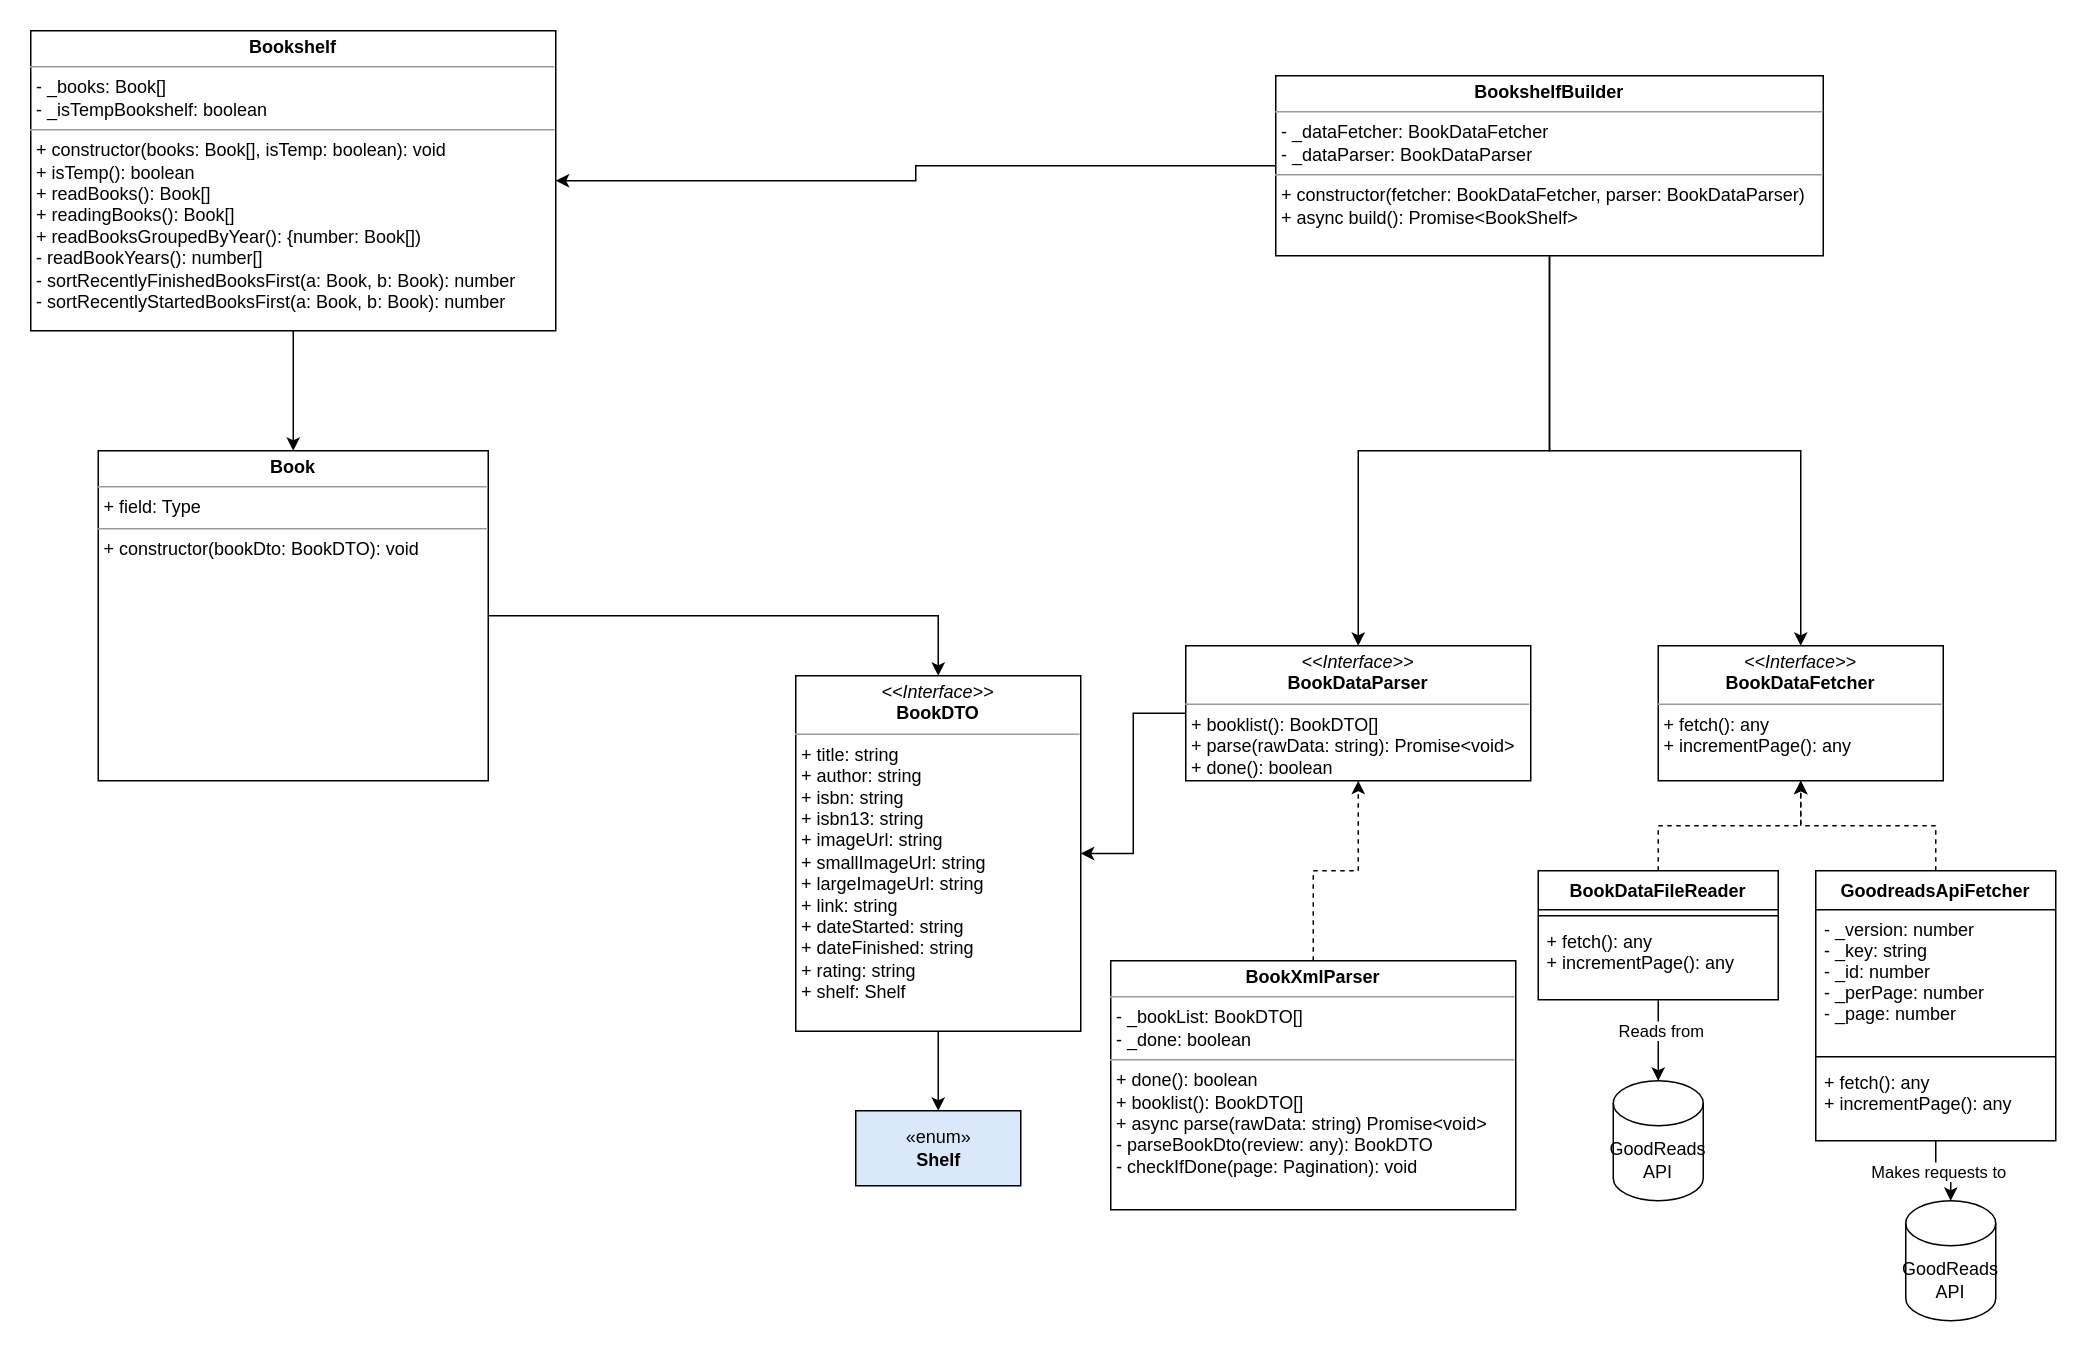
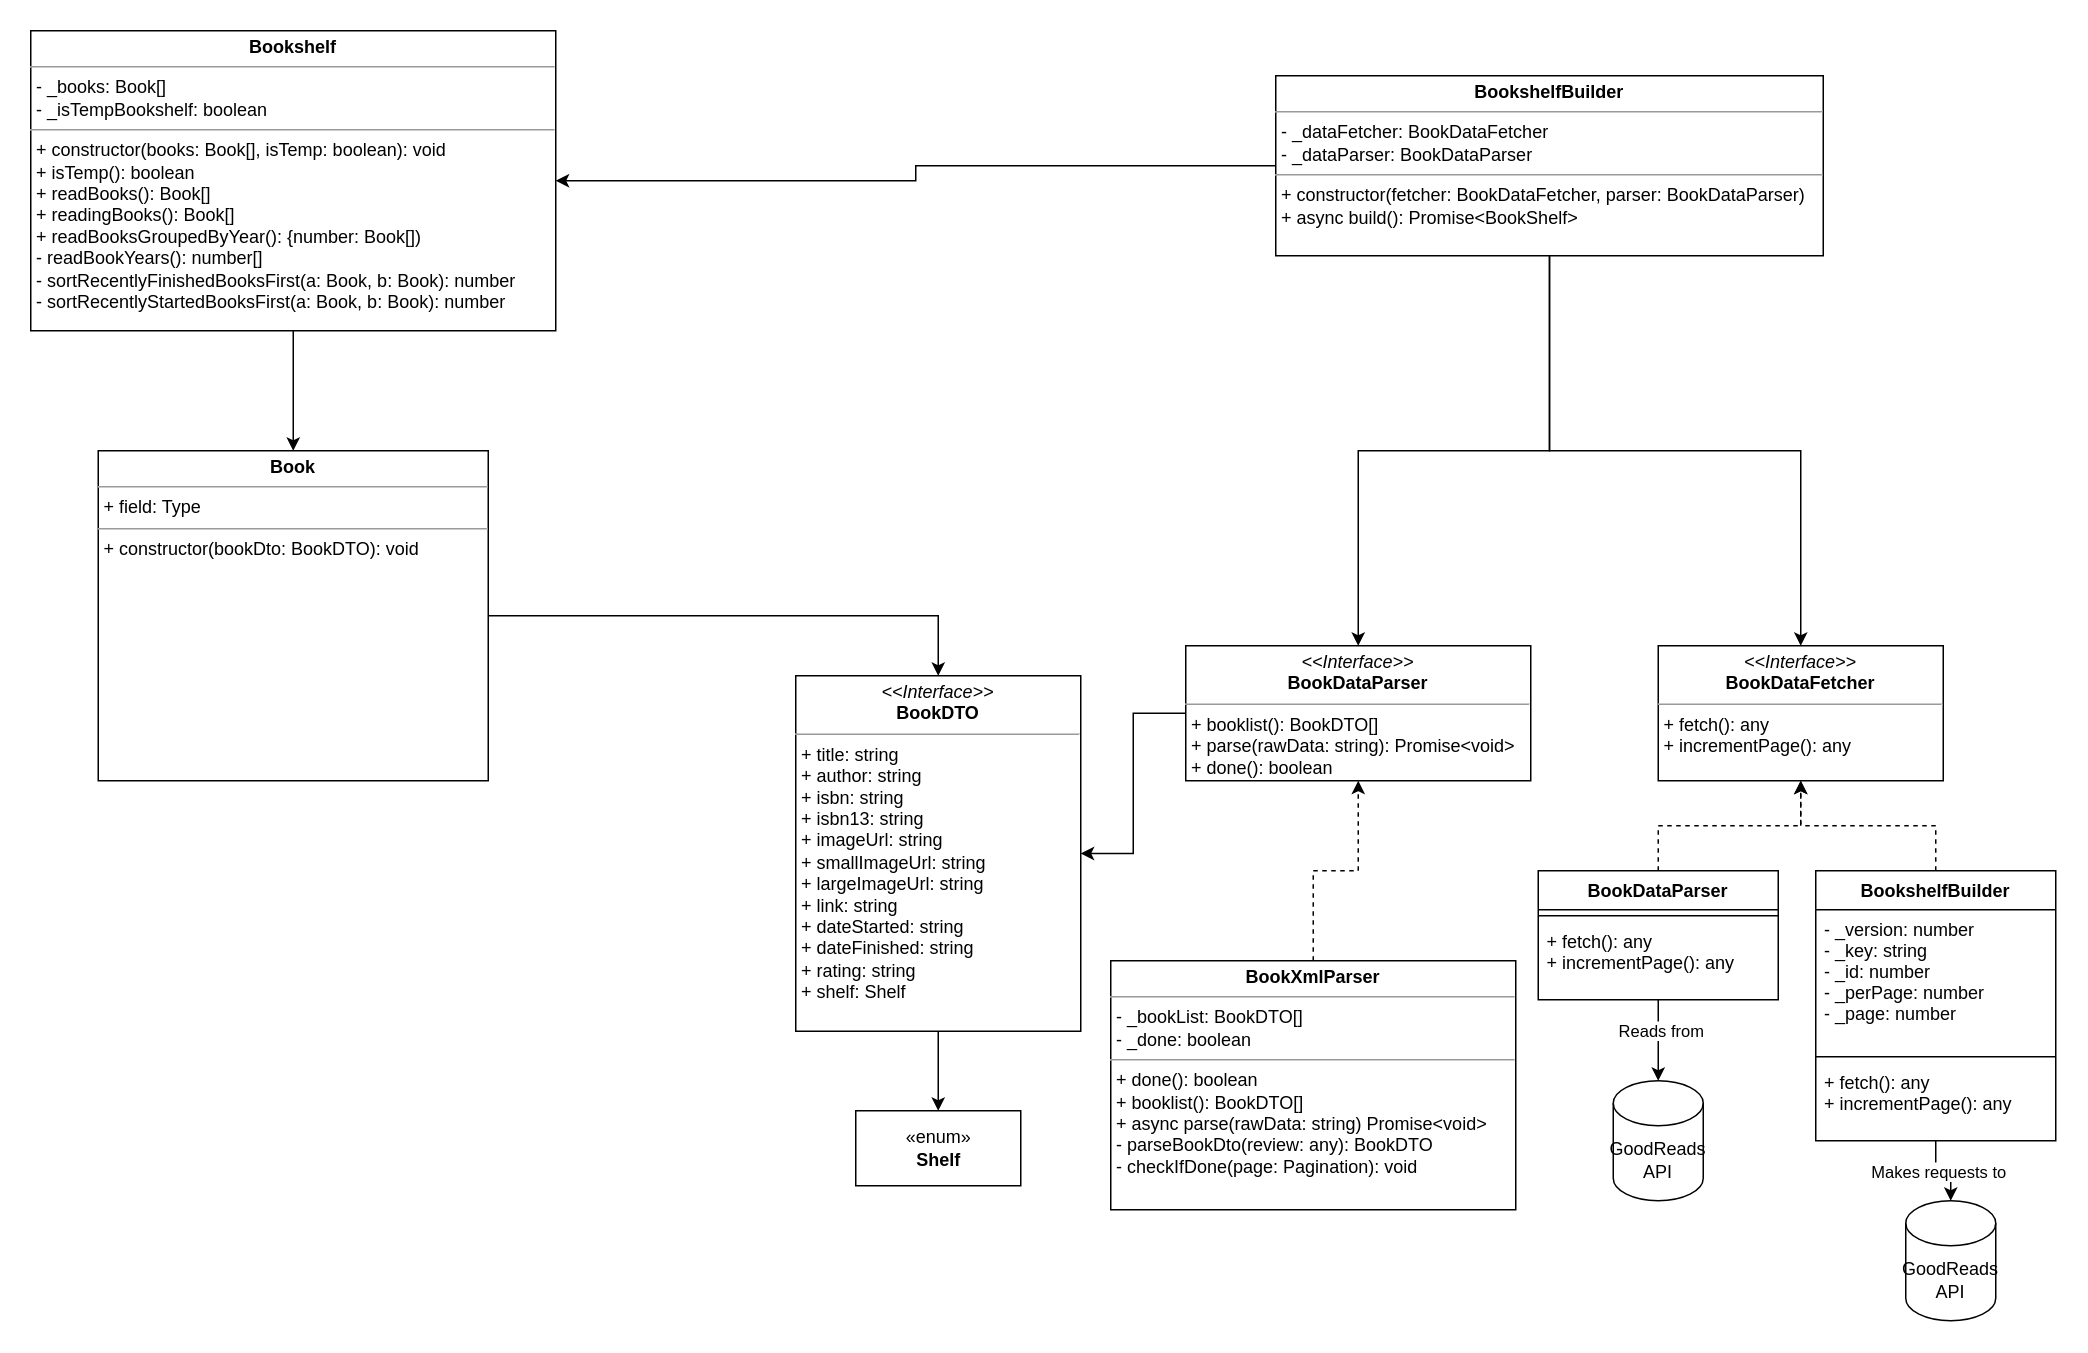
node "BookDataFileReader": label "BookDataFileReader" -> "BookDataParser"
node "GoodreadsApiFetcher": label "GoodreadsApiFetcher" -> "BookshelfBuilder"
node "«enum» Shelf": fillcolor #dae8fc -> #ffffff
